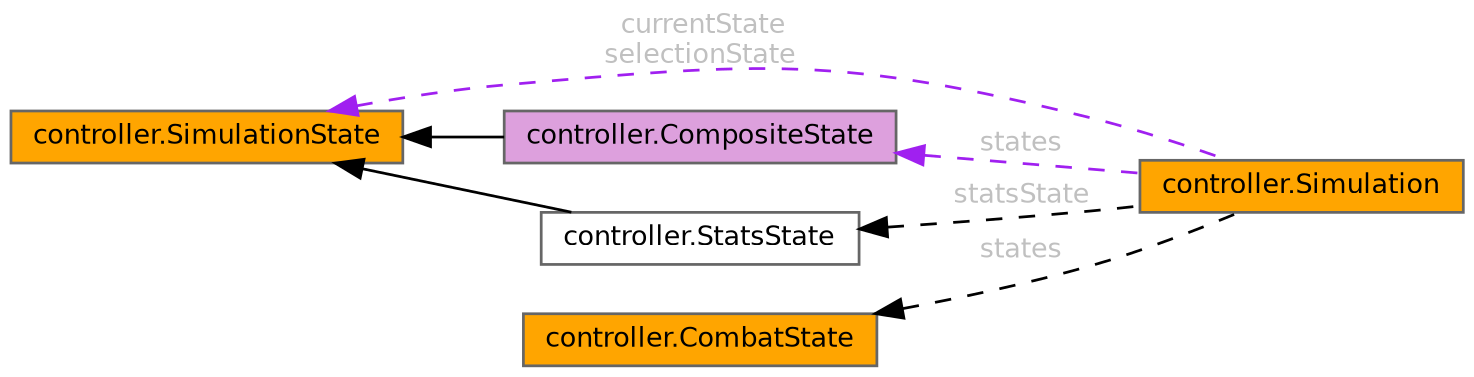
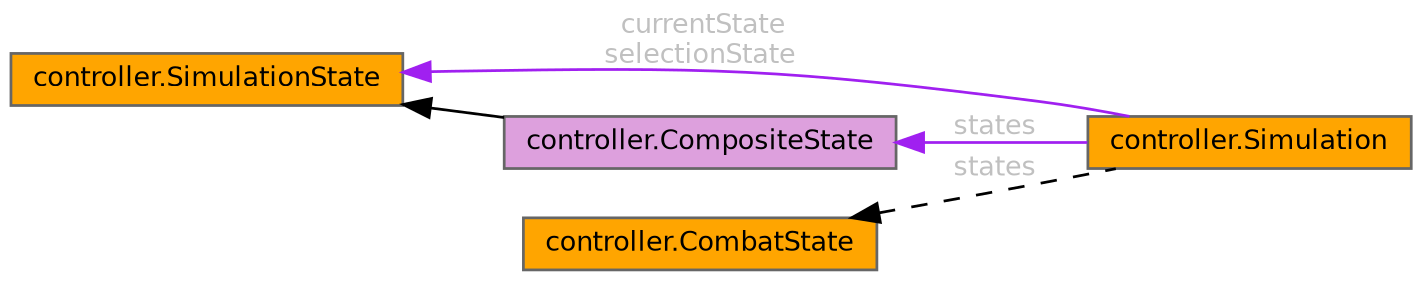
edge "controller.Simulation" -> "controller.SimulationState": style dashed -> solid
edge "controller.Simulation" -> "controller.CompositeState": style dashed -> solid
node "controller.StatsState": removed
